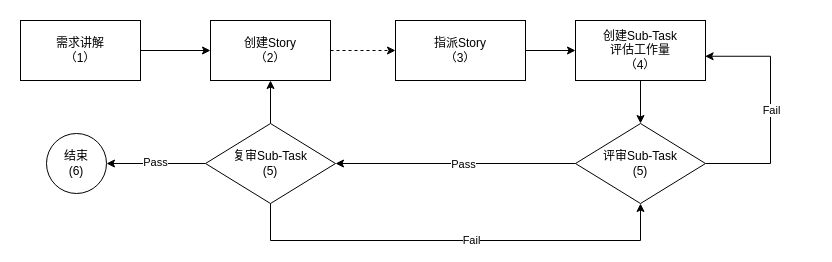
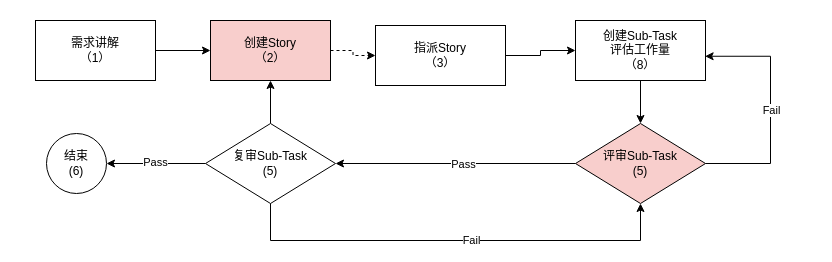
node "需求讲解 （1）": moved (81, 51) -> (96, 51)
node "创建Story （2）": fillcolor #ffffff -> #f8cecc
node "指派Story （3）": moved (461, 51) -> (441, 56)
node "创建Sub-Task 评估工作量 （4）": label "创建Sub-Task 评估工作量 （4）" -> "创建Sub-Task 评估工作量 （8）"
node "评审Sub-Task (5)": fillcolor #ffffff -> #f8cecc
